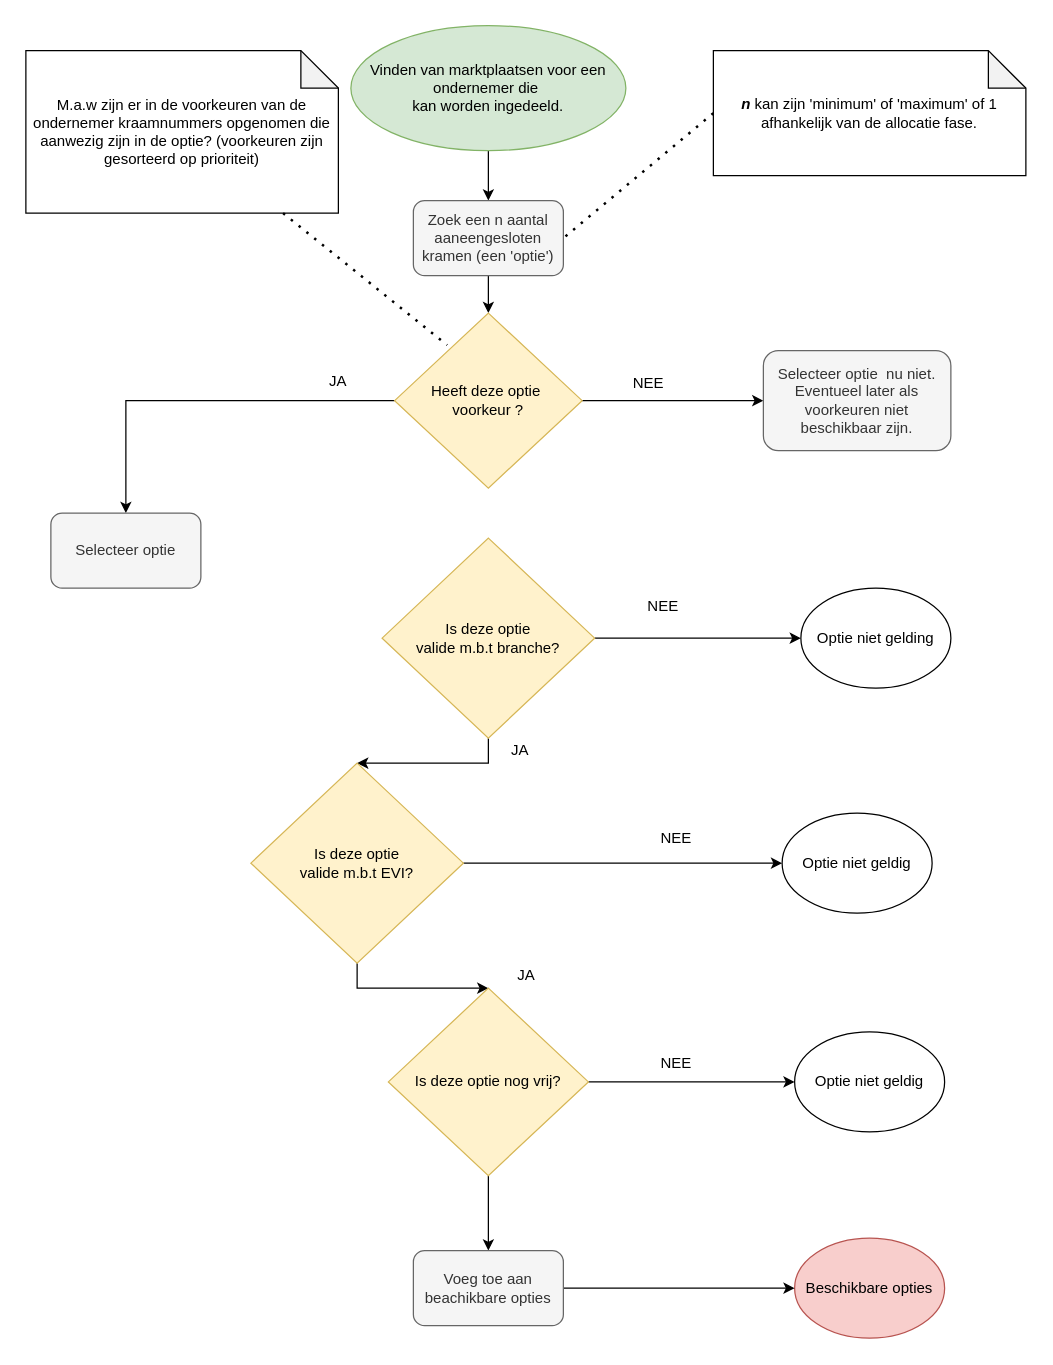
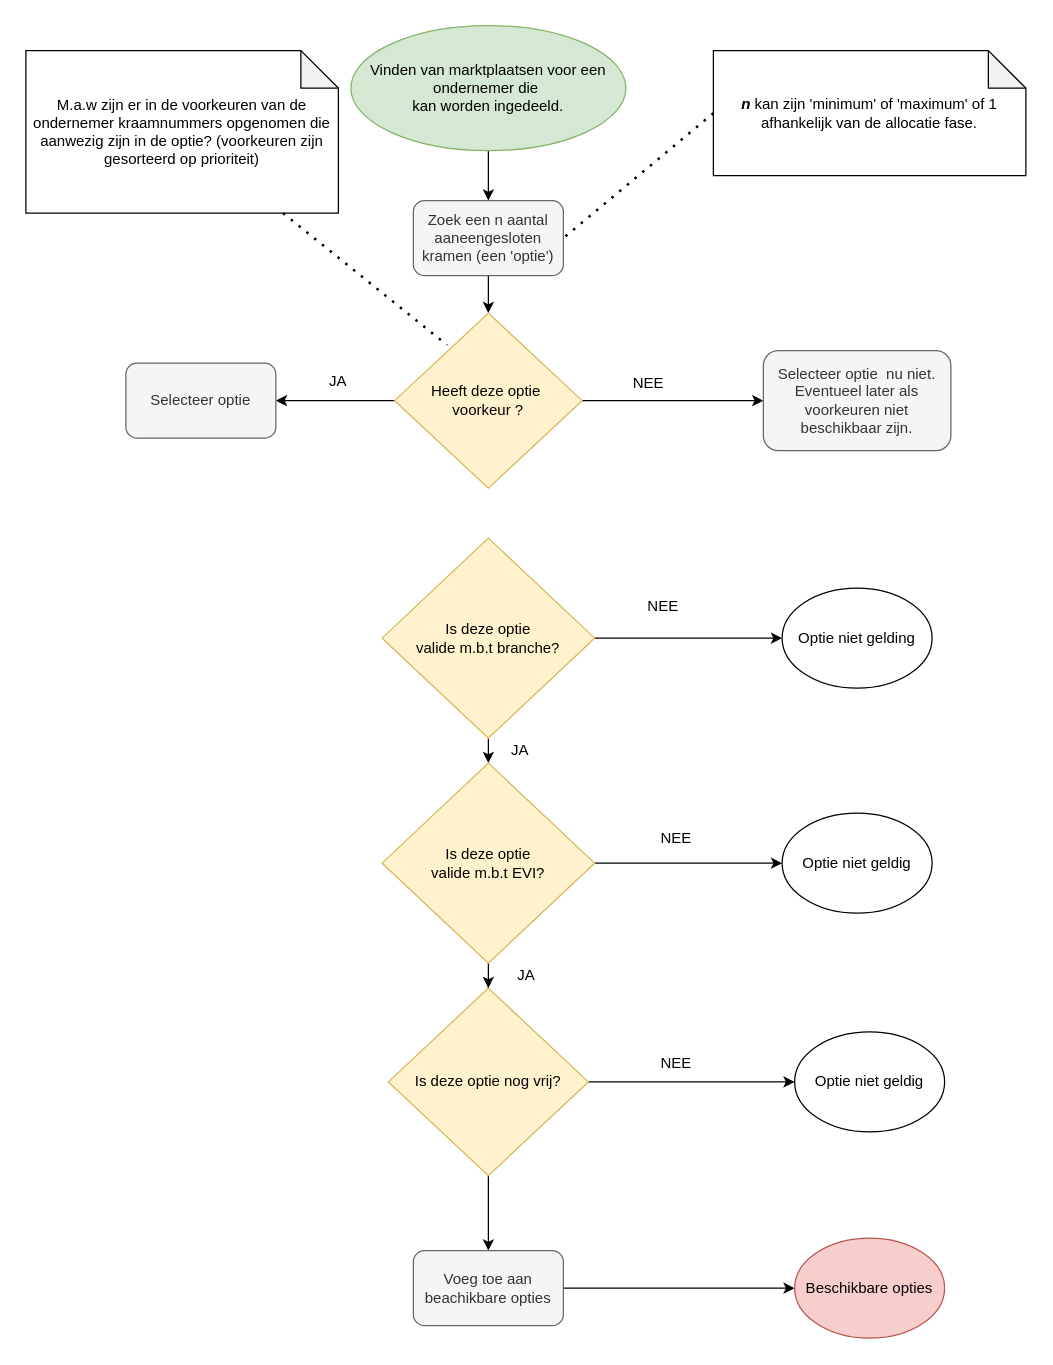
node "Selecteer optie": moved (126, 551) -> (201, 401)
node "Optie niet gelding": moved (876, 638) -> (857, 638)
node "Is deze optie valide m.b.t EVI?": moved (357, 863) -> (488, 863)
